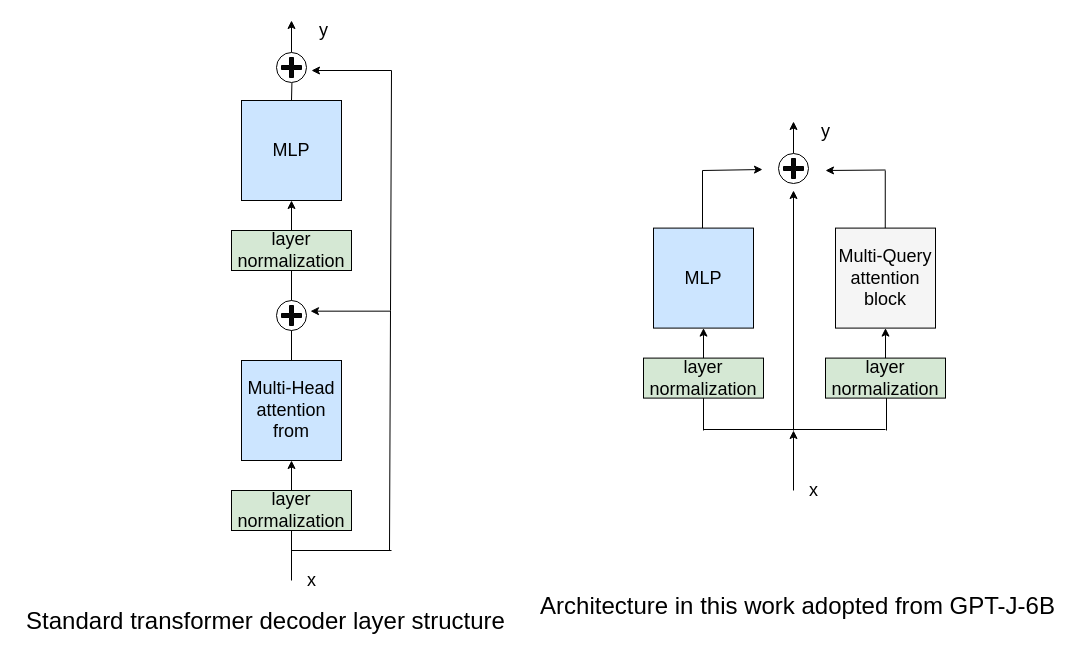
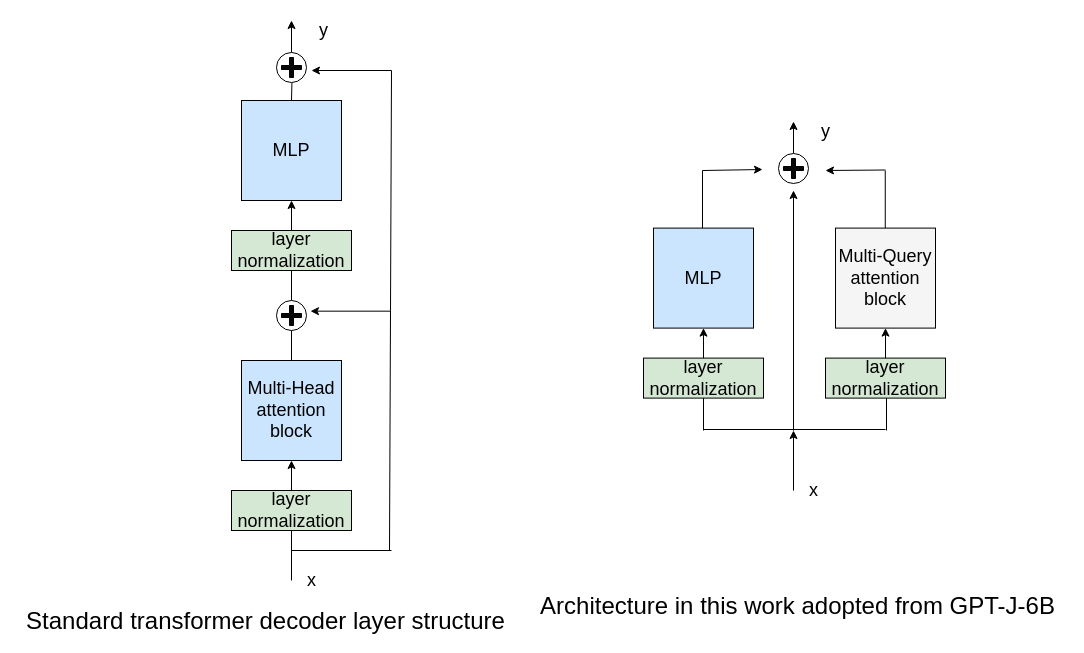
node "Multi-Head attention from": label "Multi-Head attention from" -> "Multi-Head attention block"
